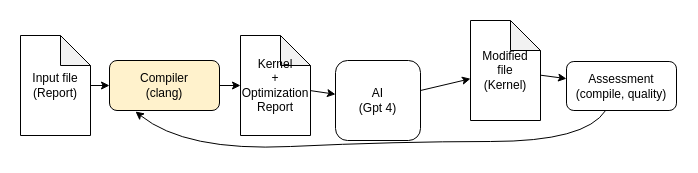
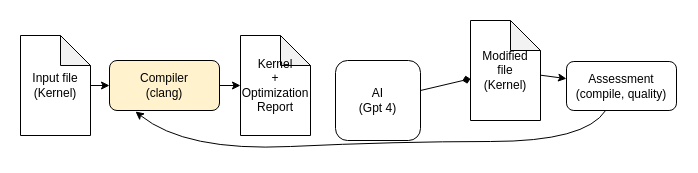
edge "AI (Gpt 4)" -> "Modified file (Kernel)": arrowhead classic -> diamond
node "Input file (Report)": label "Input file (Report)" -> "Input file (Kernel)"
edge "Kernel + Optimization Report" -> "AI (Gpt 4)": removed
